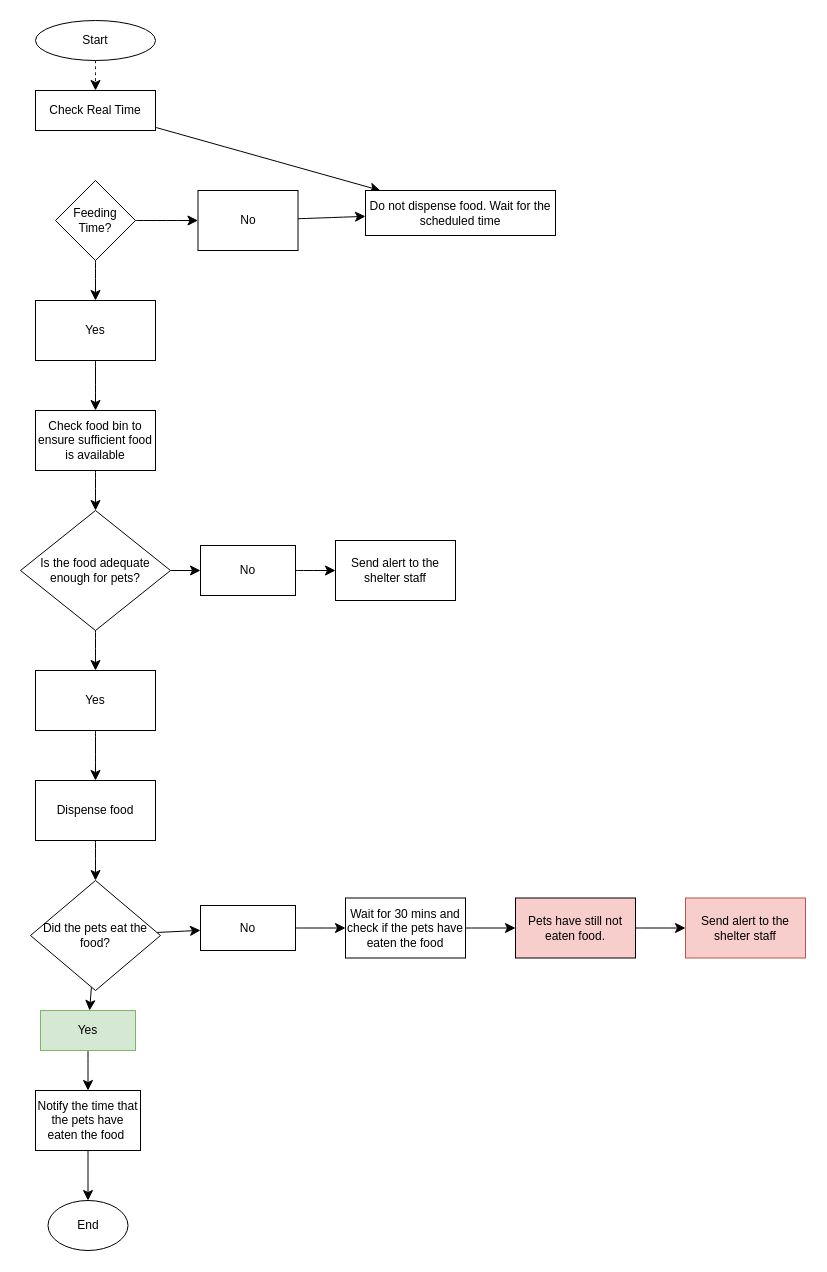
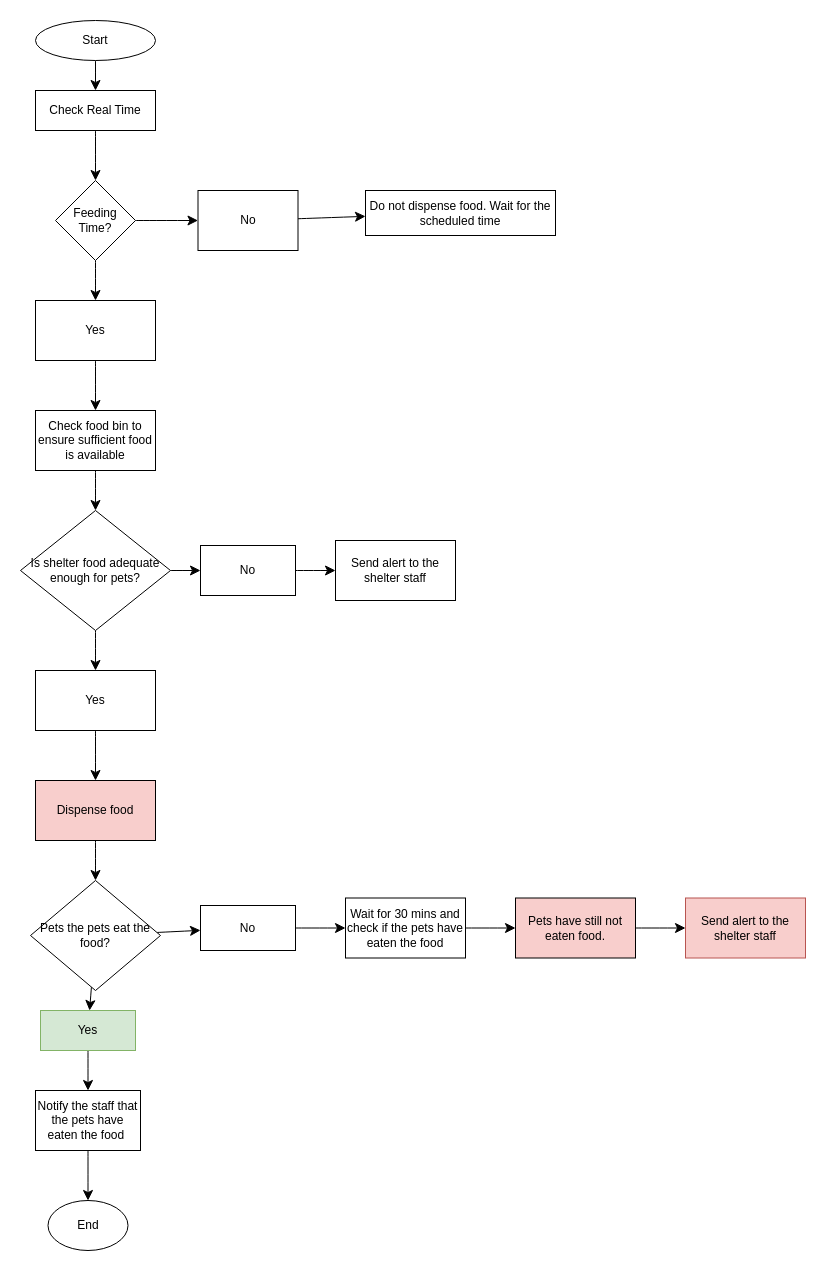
edge "Start" -> "Check Real Time": style dashed -> solid
edge "Check Real Time" -> "Do not dispense food. Wait for the scheduled time": now "Check Real Time" -> "Feeding Time?"
node "Is the food adequate enough for pets?": label "Is the food adequate enough for pets?" -> "Is shelter food adequate enough for pets?"
node "Dispense food": fillcolor #ffffff -> #f8cecc
node "Did the pets eat the food?": label "Did the pets eat the food?" -> "Pets the pets eat the food?"
node "Notify the time that the pets have eaten the food": label "Notify the time that the pets have eaten the food" -> "Notify the staff that the pets have eaten the food"
